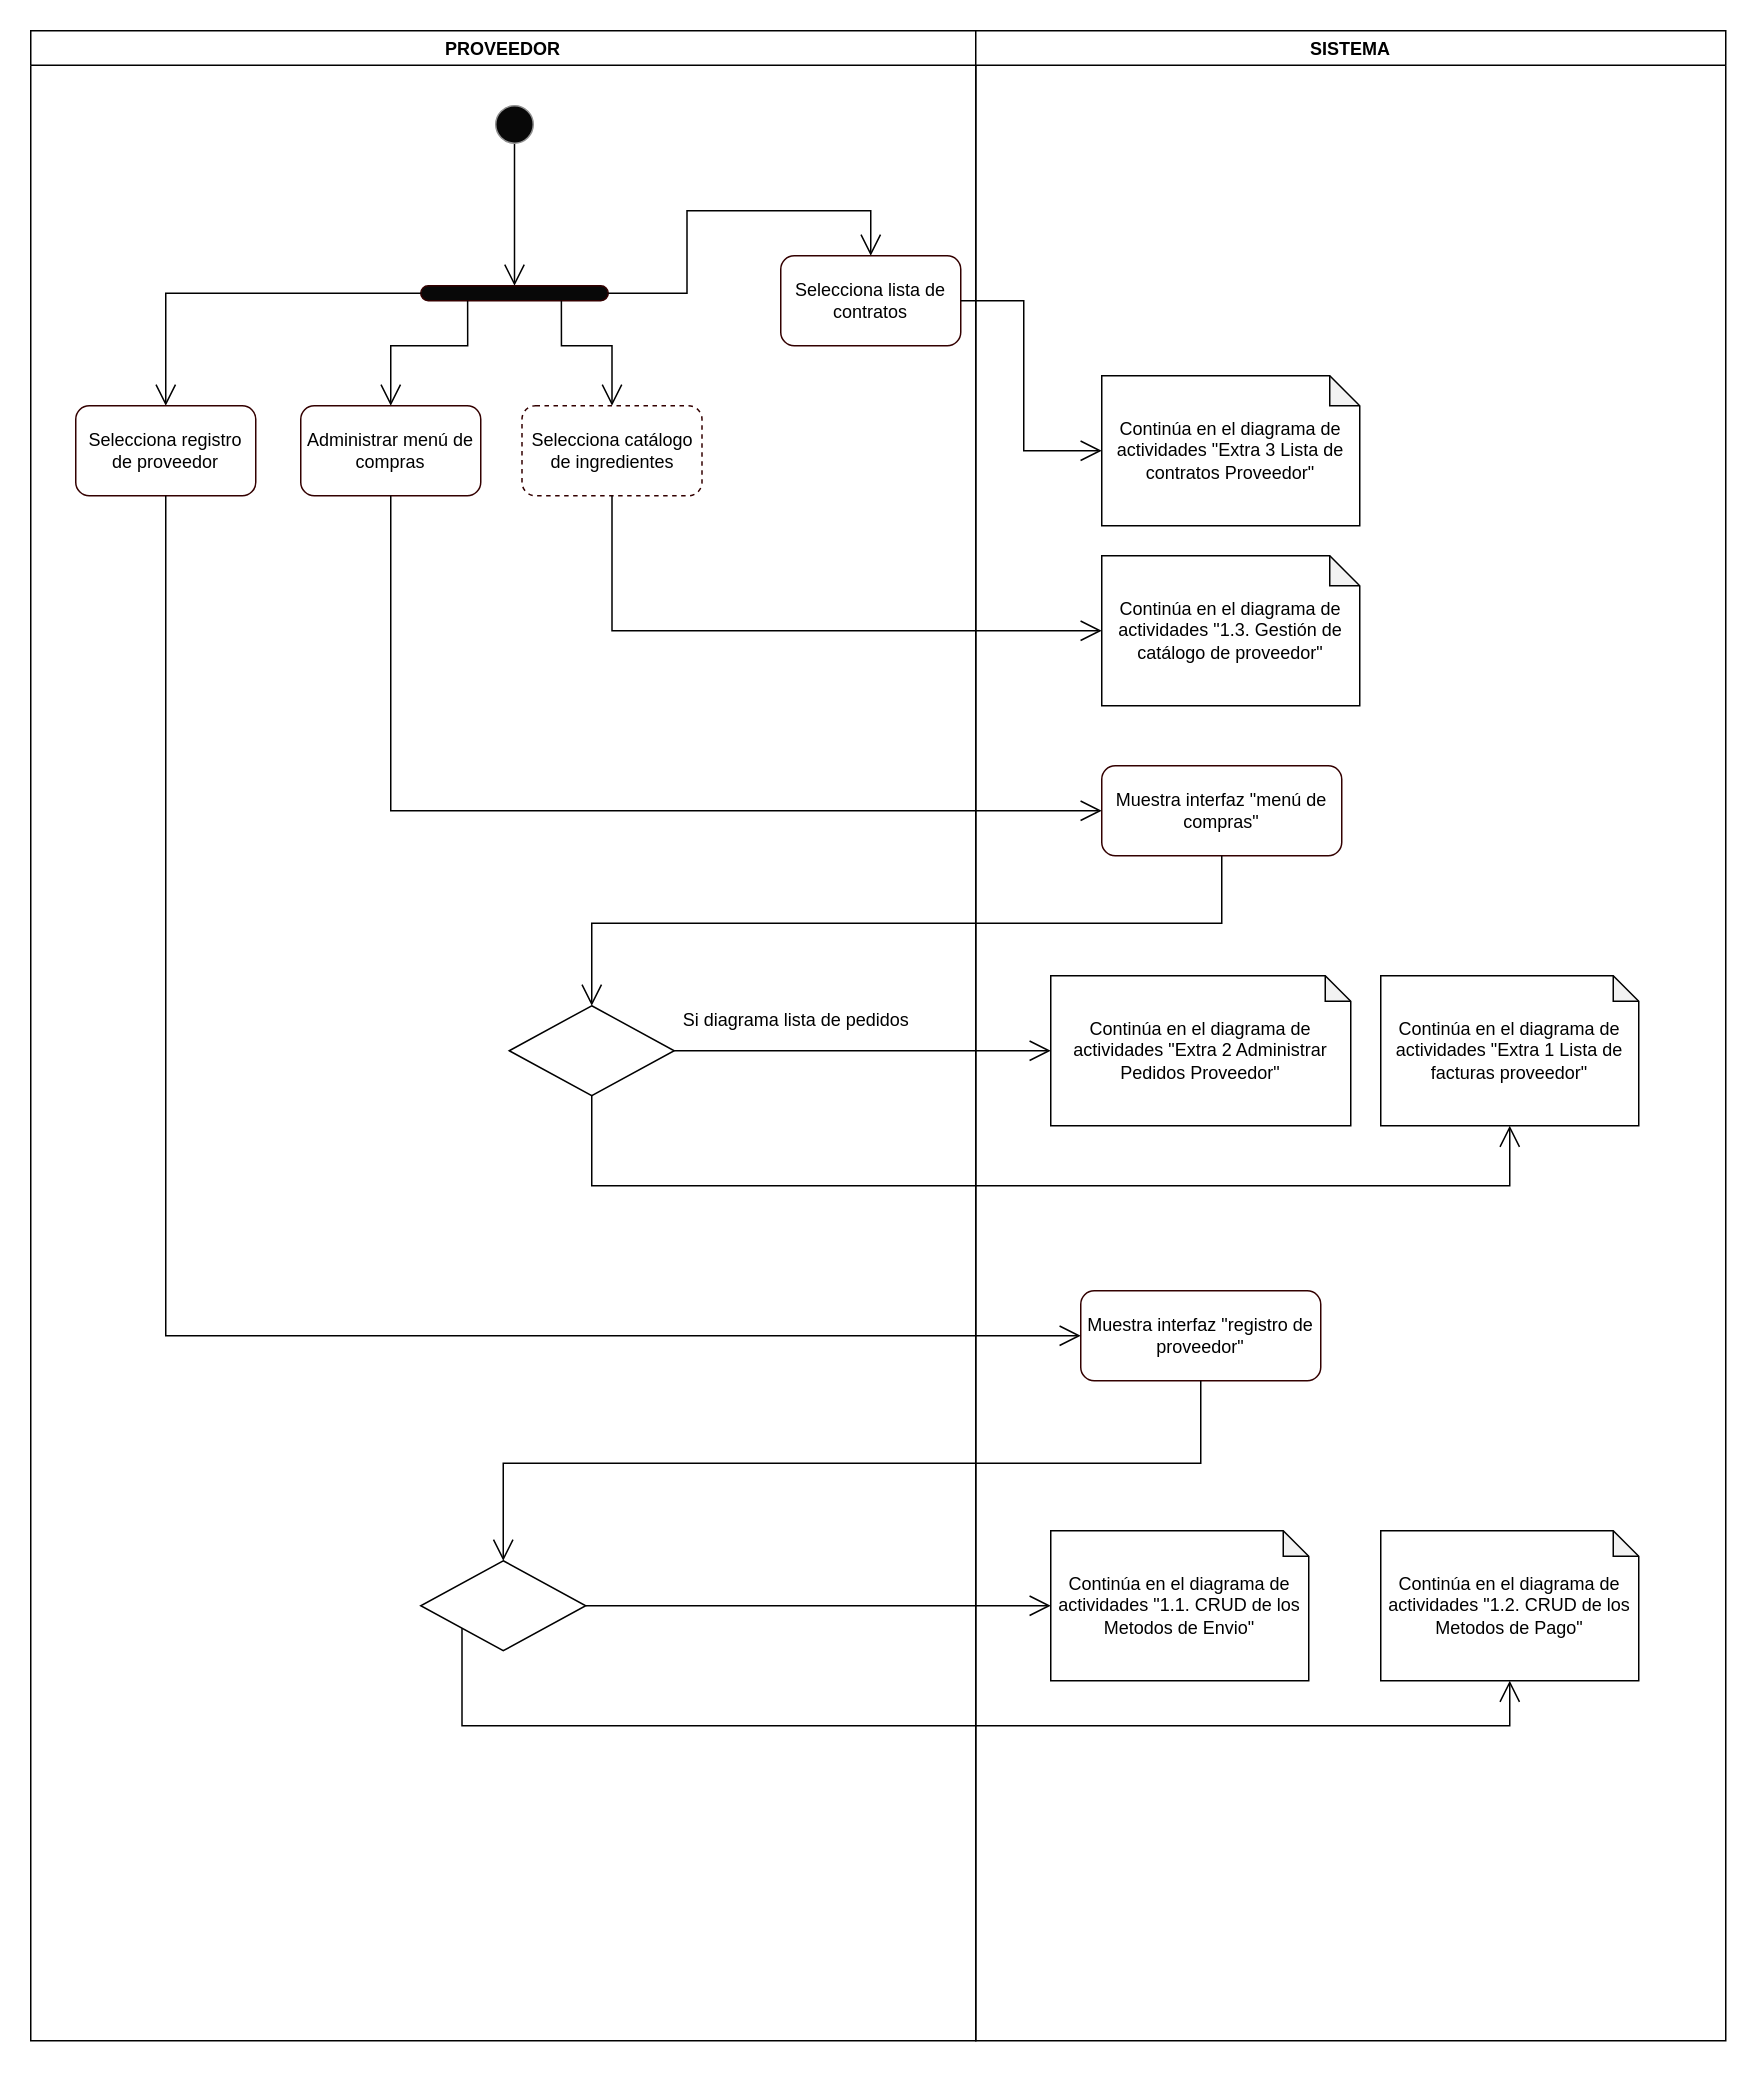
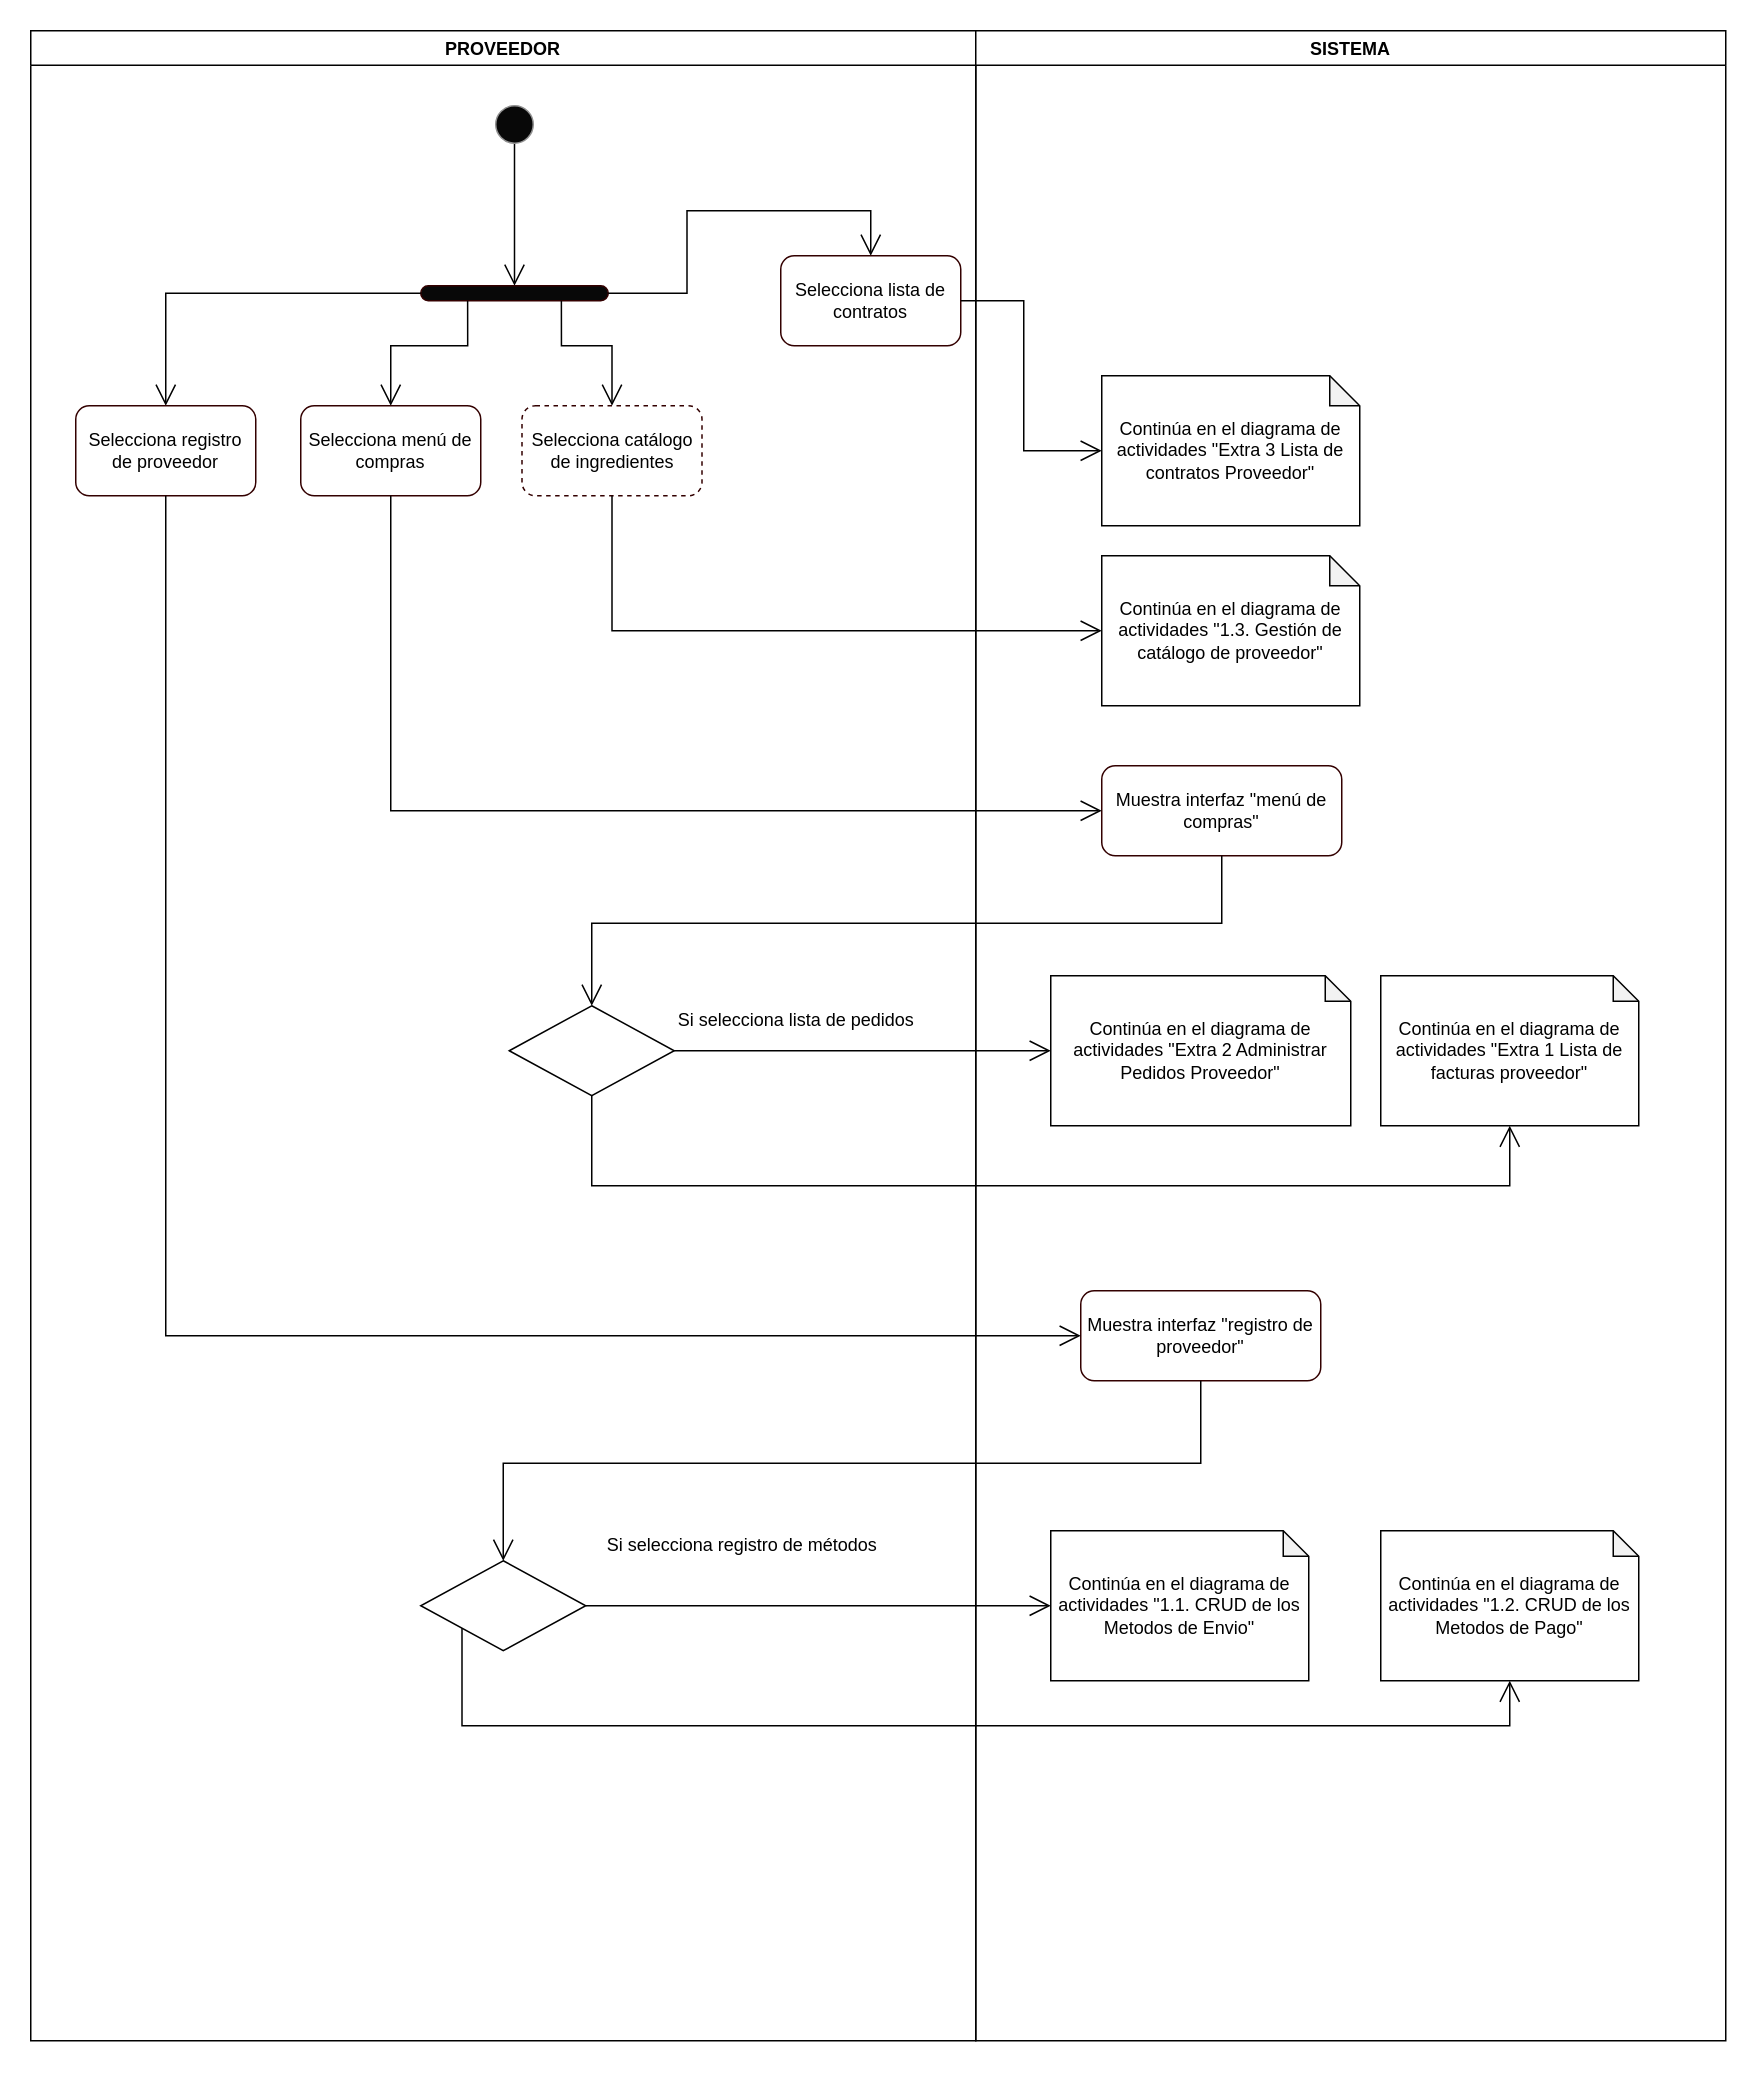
node "Administrar menú de compras": label "Administrar menú de compras" -> "Selecciona menú de compras"
node "Si diagrama lista de pedidos": label "Si diagrama lista de pedidos" -> "Si selecciona lista de pedidos"
node "Si selecciona registro de métodos": added
